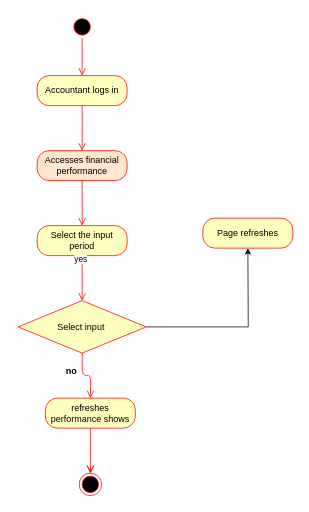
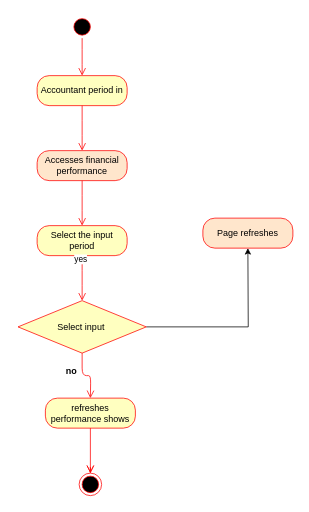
node "Accountant logs in": label "Accountant logs in" -> "Accountant period in"
node "Page refreshes": fillcolor #ffffc0 -> #ffe6cc
